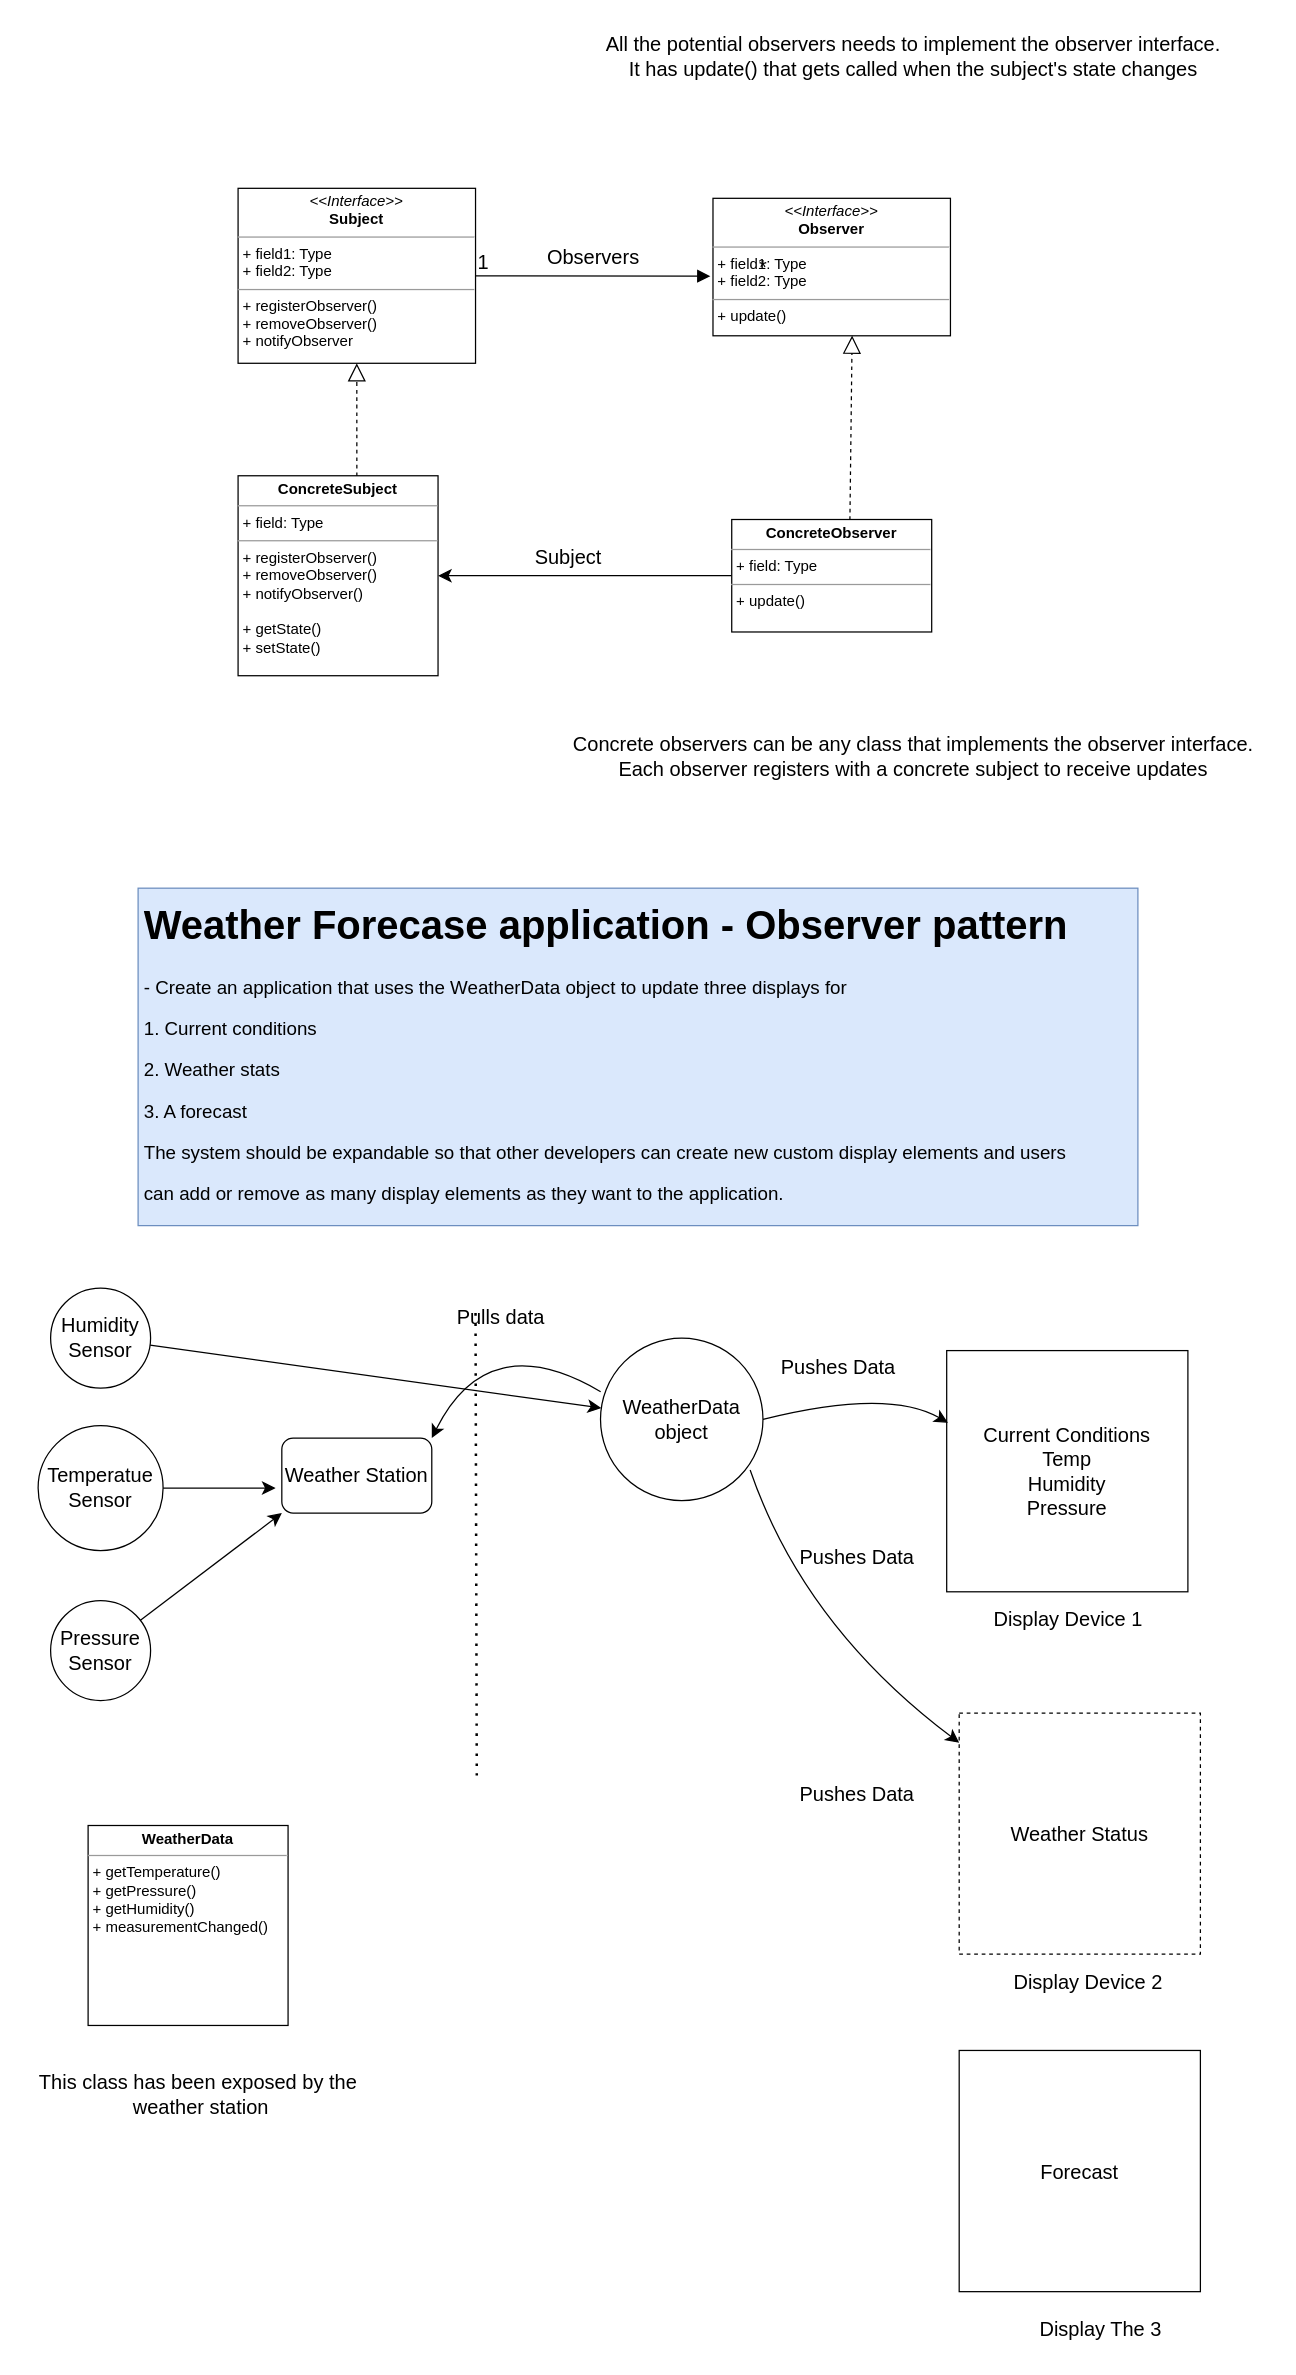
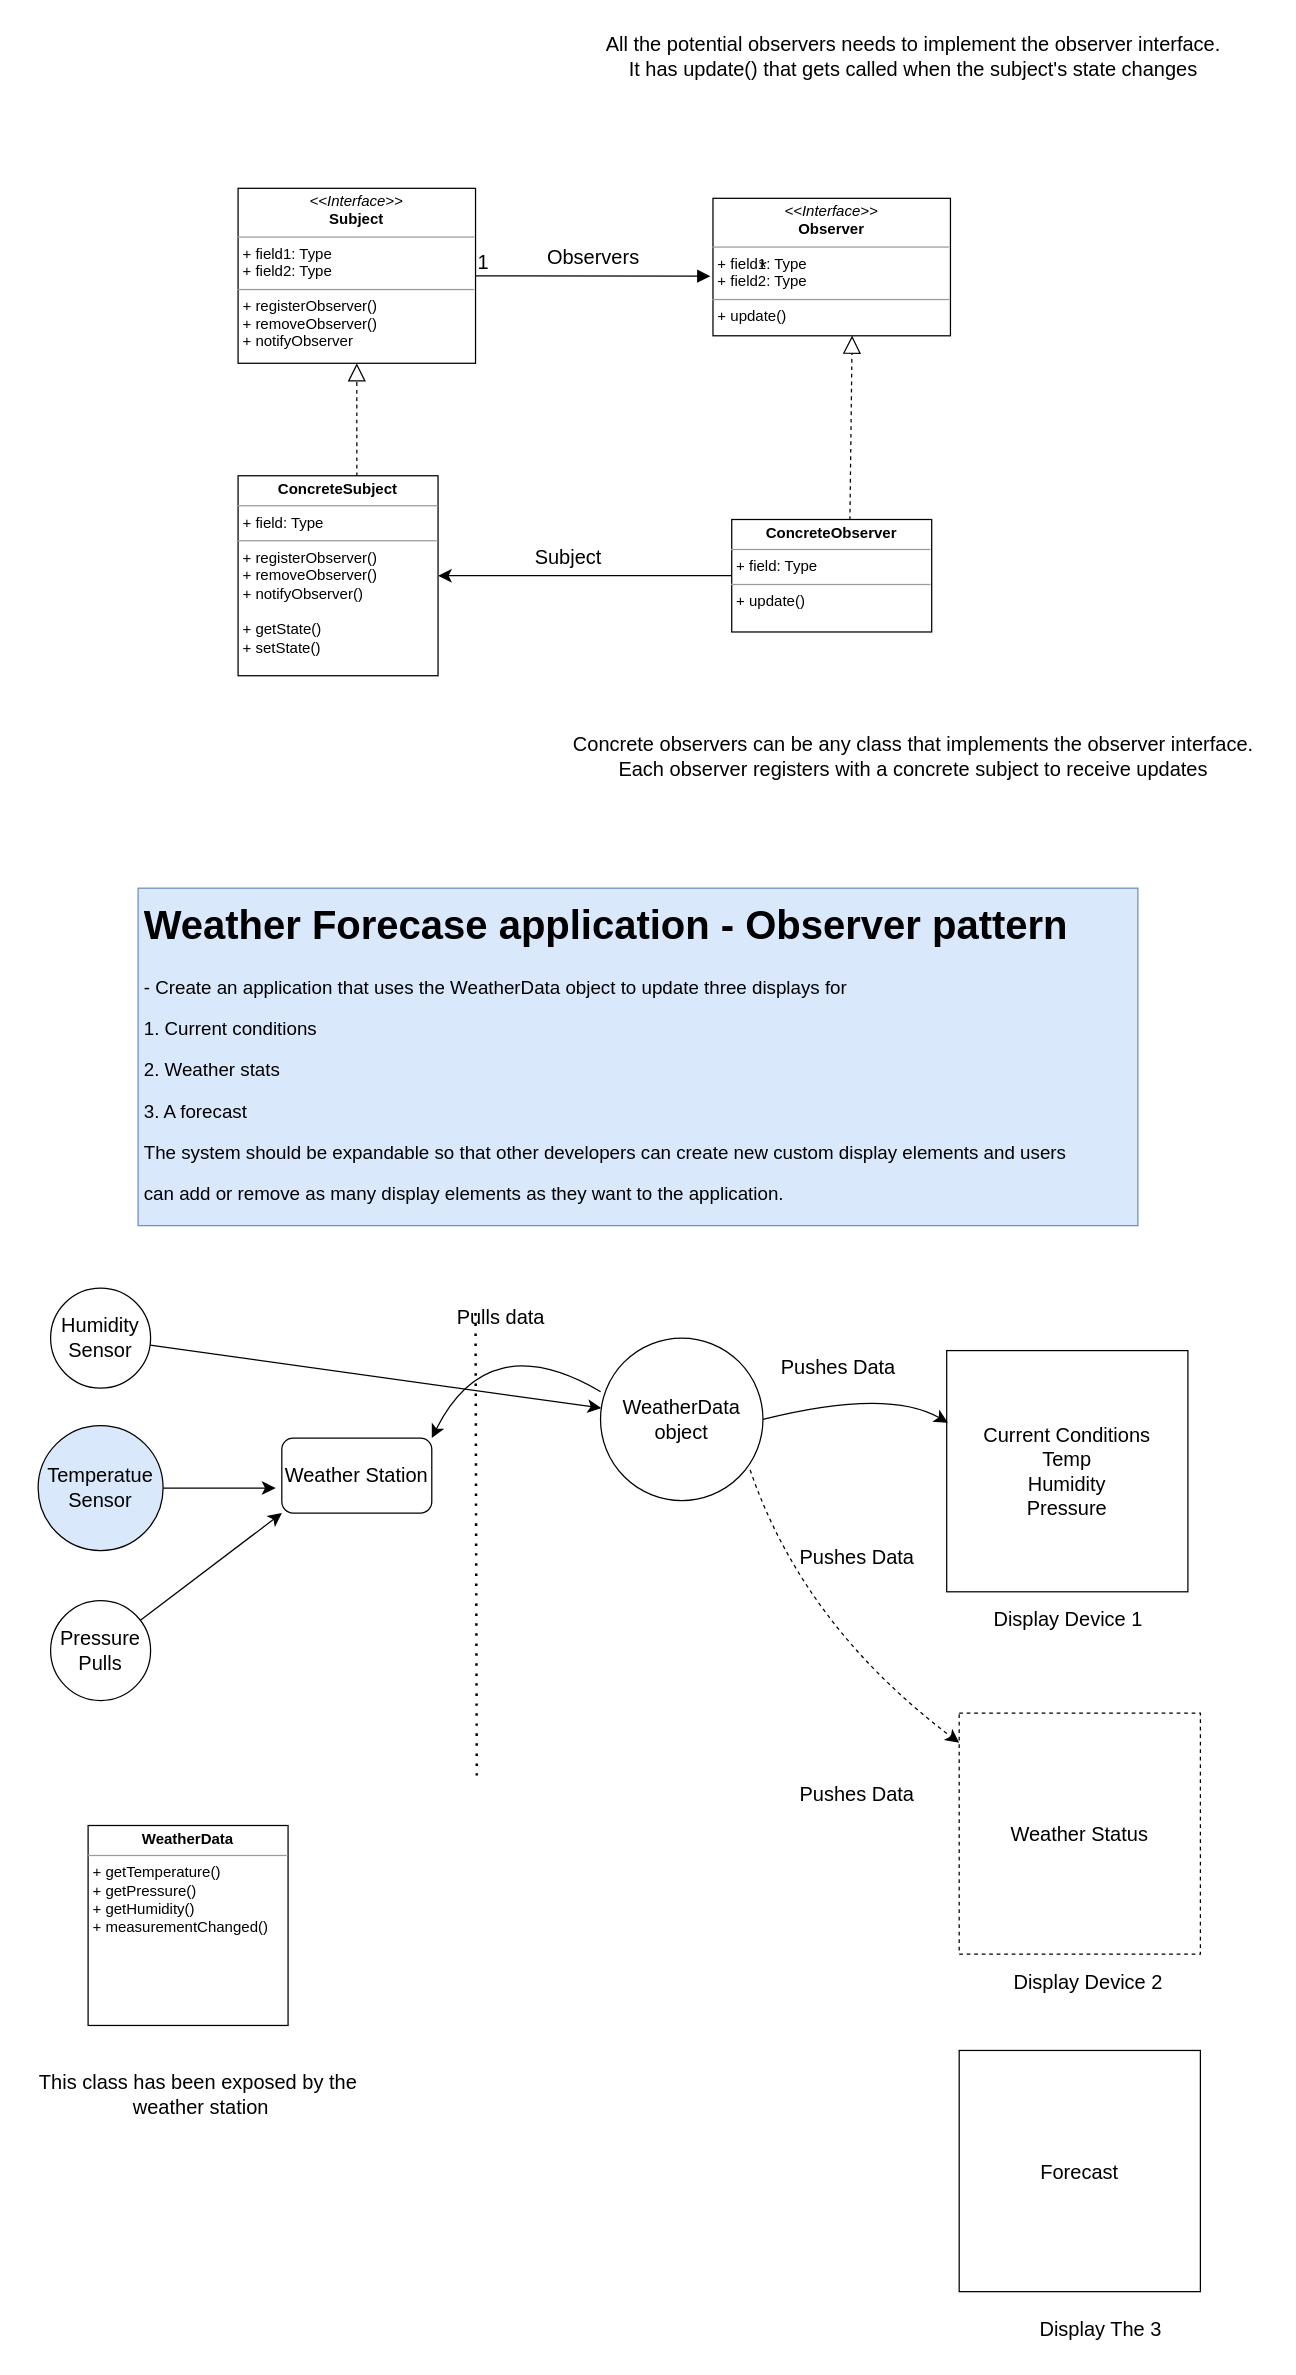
node "Temperatue Sensor": fillcolor #ffffff -> #dae8fc
edge "WeatherData object" -> "Weather Status": style solid -> dashed
node "Pressure Sensor": label "Pressure Sensor" -> "Pressure Pulls"
